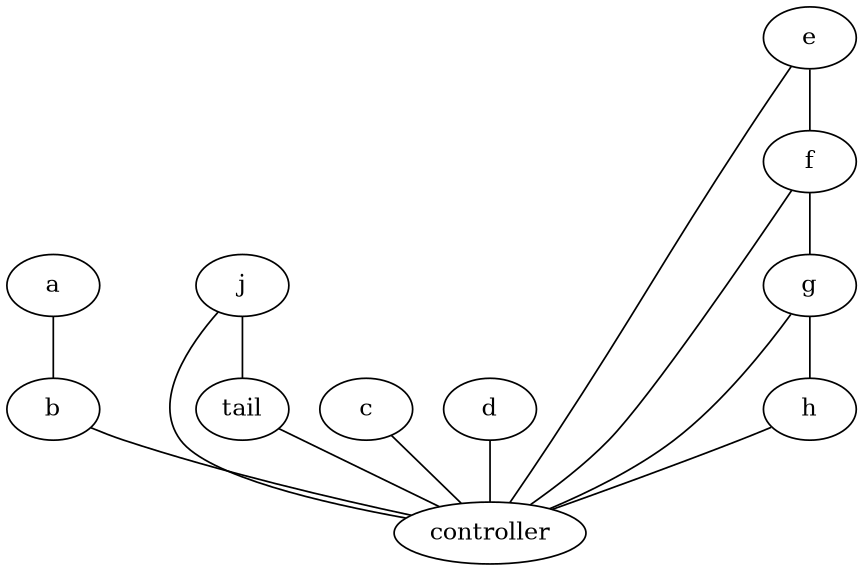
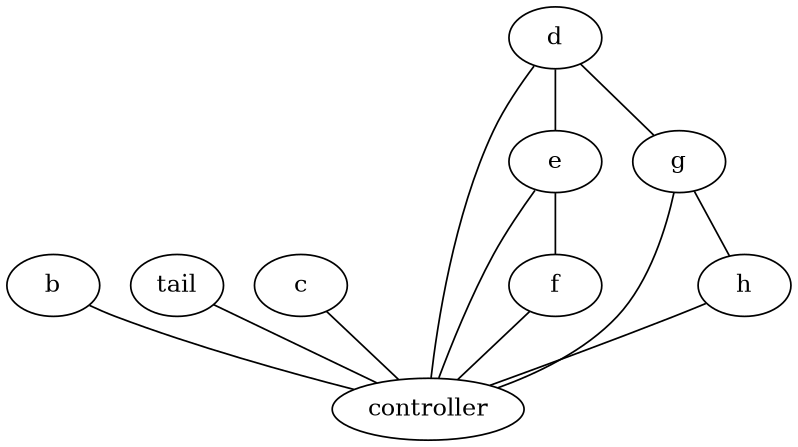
edge "d" -- "e": added
edge "f" -- "g": now "d" -- "g"
node "a": removed
node "j": removed
